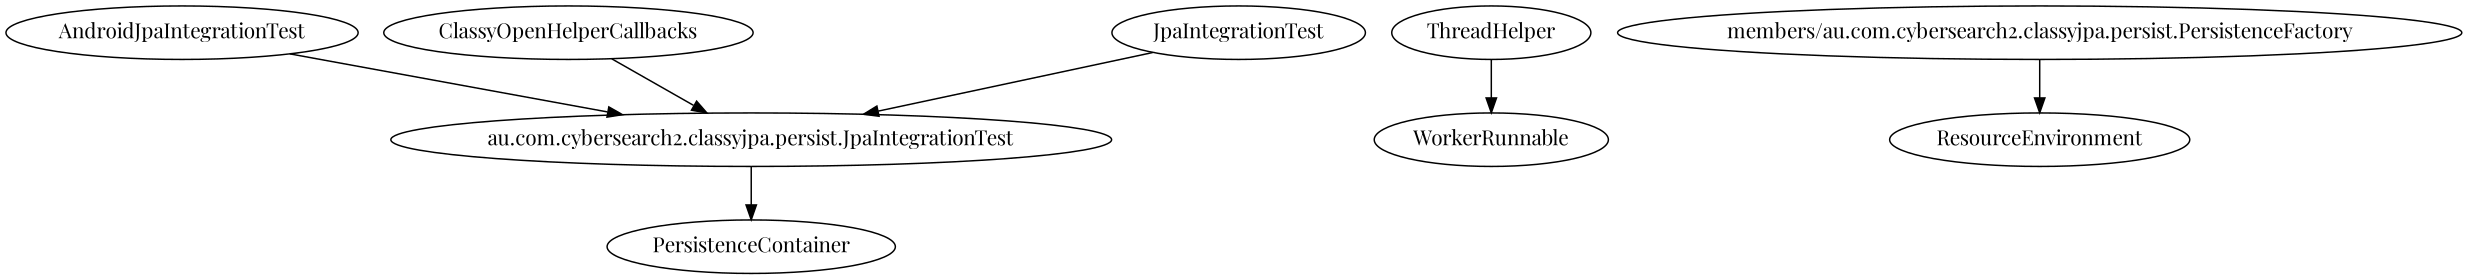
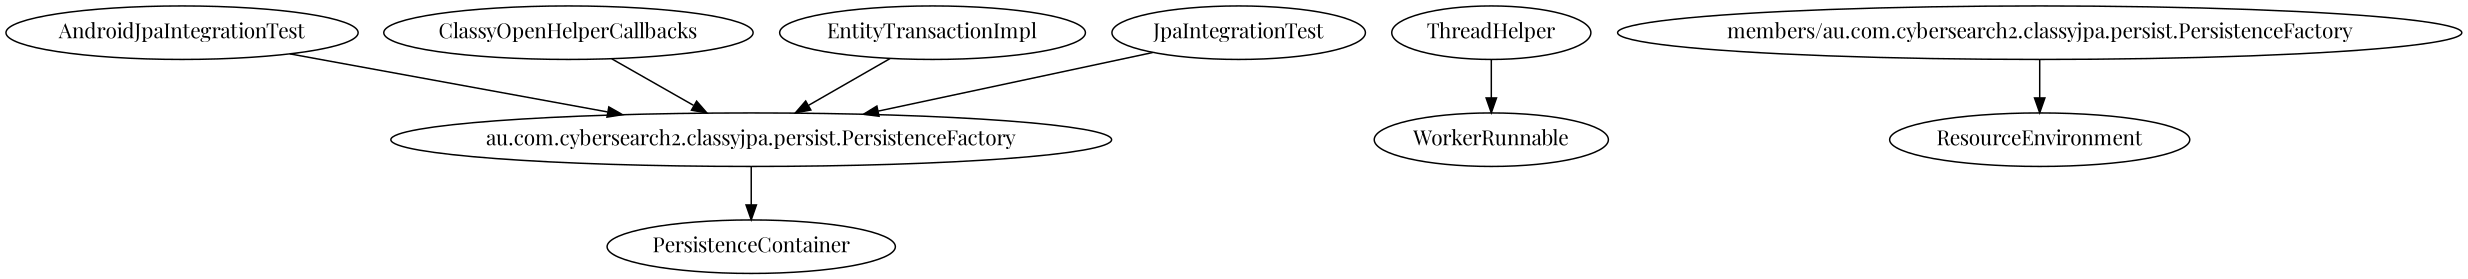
node "EntityTransactionImpl": added
node "au.com.cybersearch2.classyjpa.persist.JpaIntegrationTest": label "au.com.cybersearch2.classyjpa.persist.JpaIntegrationTest" -> "au.com.cybersearch2.classyjpa.persist.PersistenceFactory"
